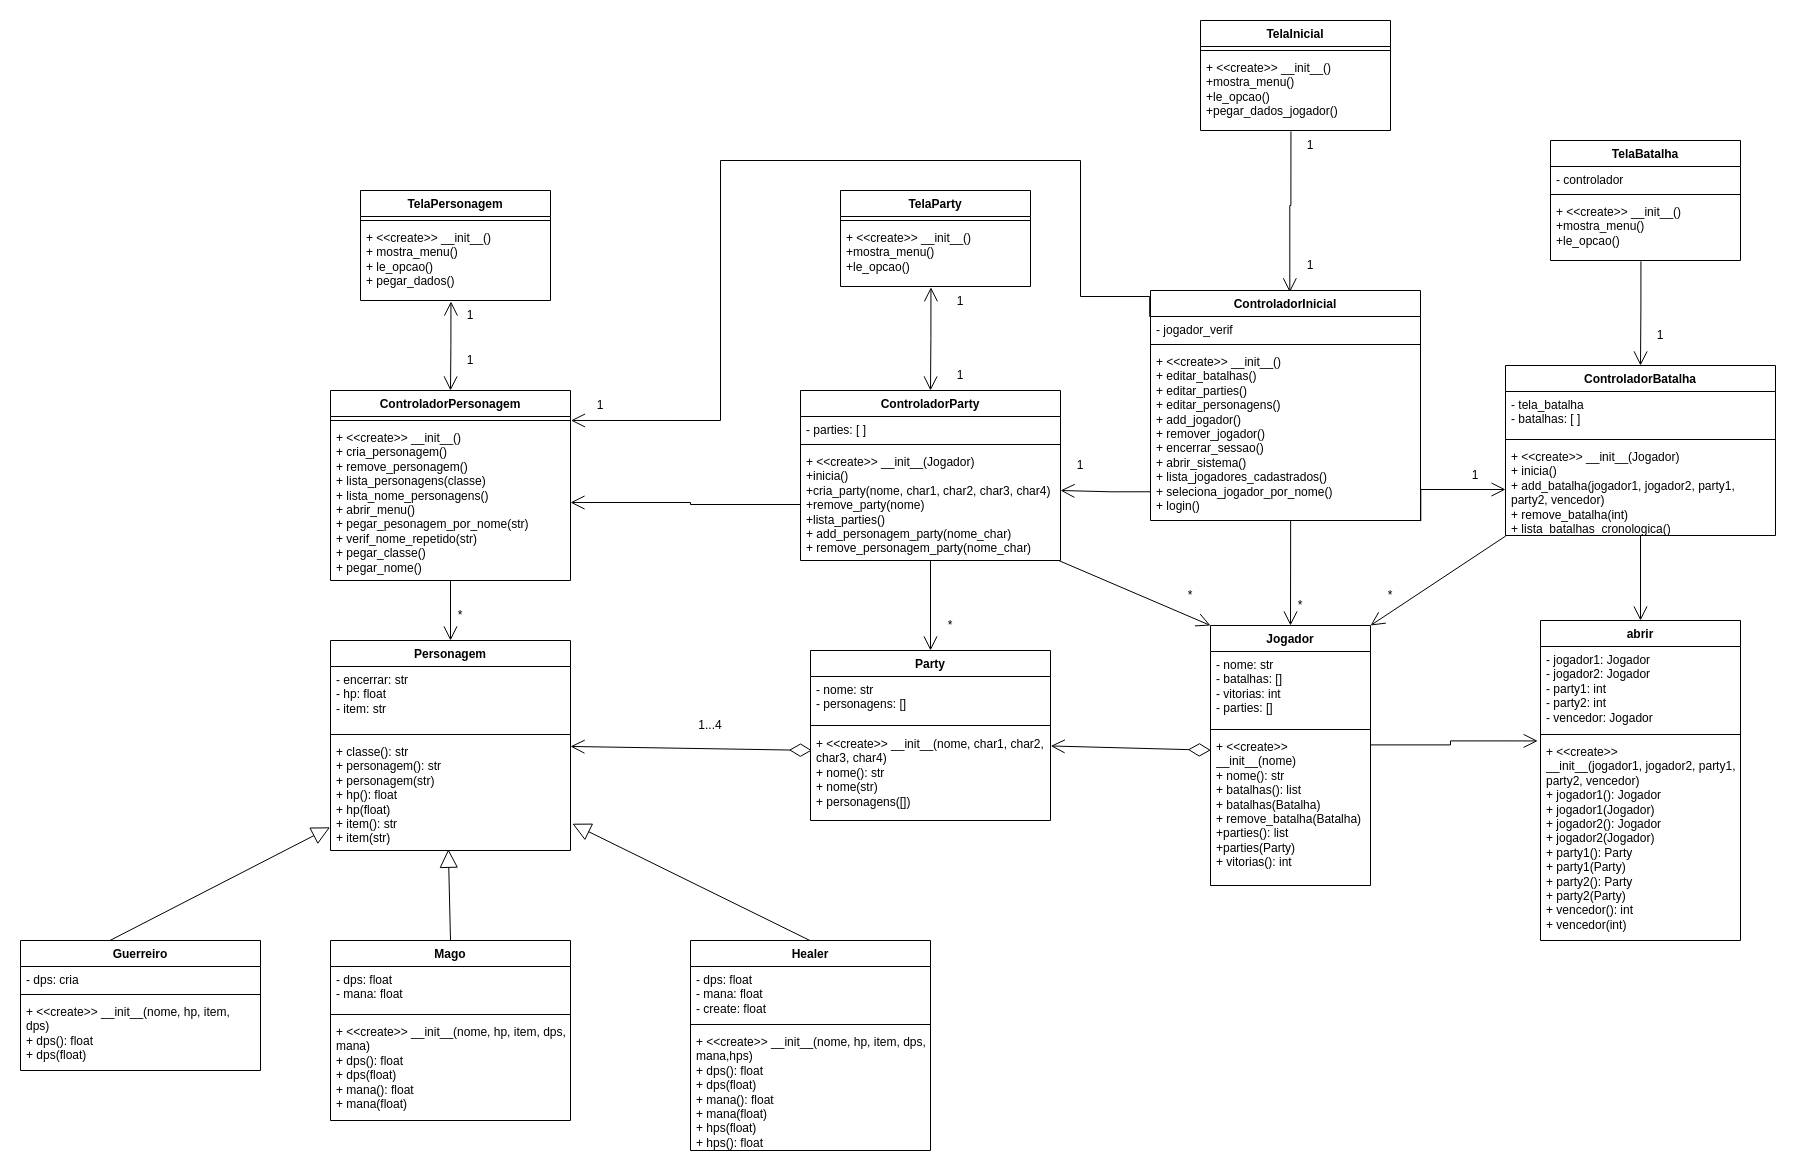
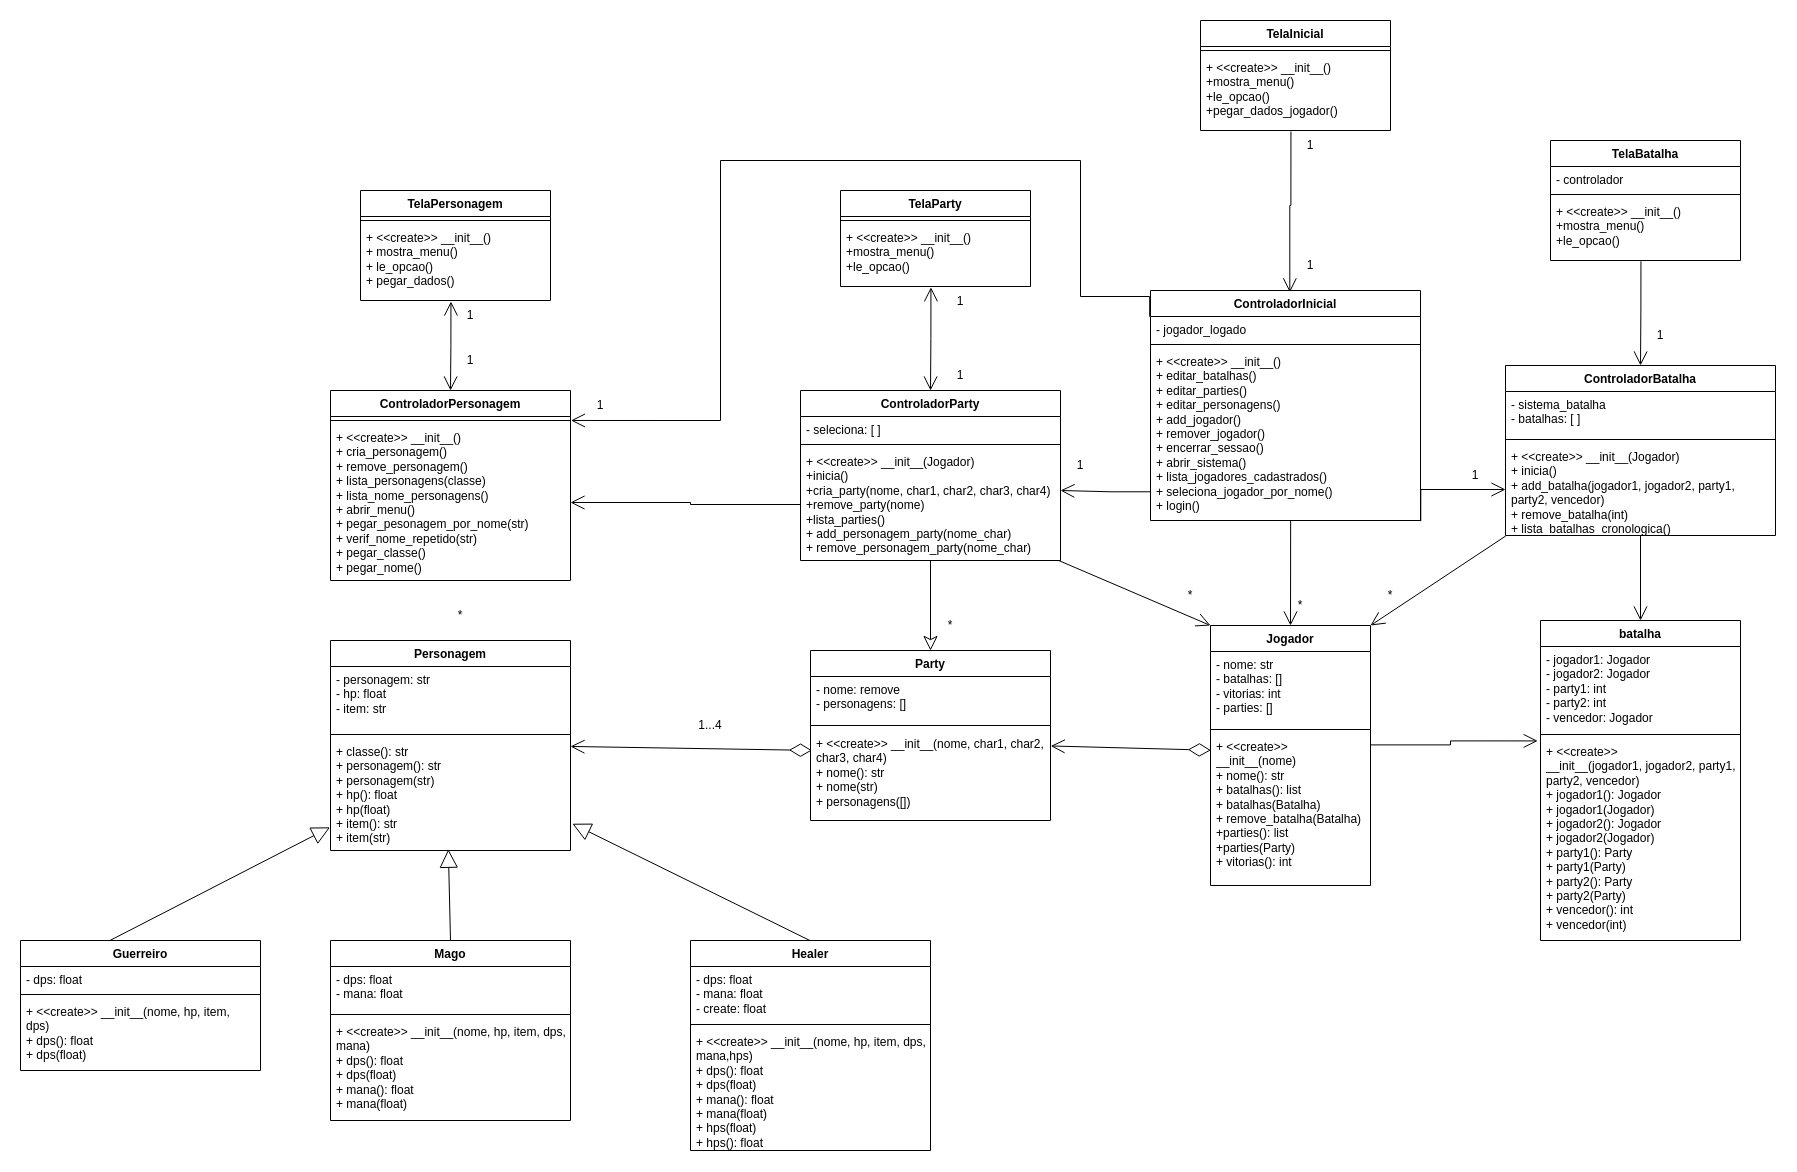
node "- jogador_verif": label "- jogador_verif" -> "- jogador_logado"
node "- tela_batalha - batalhas: [ ]": label "- tela_batalha - batalhas: [ ]" -> "- sistema_batalha - batalhas: [ ]"
node "- parties: [ ]": label "- parties: [ ]" -> "- seleciona: [ ]"
edge "ControladorPersonagem" -> "Personagem": removed
node "abrir": label "abrir" -> "batalha"
edge "ControladorParty" -> "Party": arrowhead open -> classic
node "- encerrar: str - hp: float - item: str": label "- encerrar: str - hp: float - item: str" -> "- personagem: str - hp: float - item: str"
node "- nome: str - personagens: []": label "- nome: str - personagens: []" -> "- nome: remove - personagens: []"
node "- dps: cria": label "- dps: cria" -> "- dps: float"
